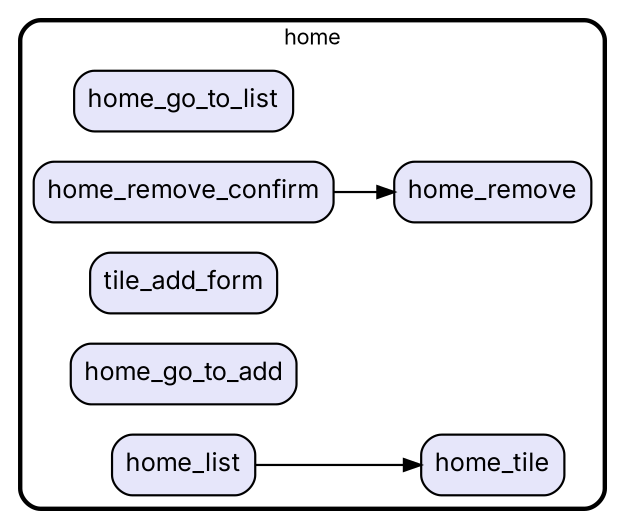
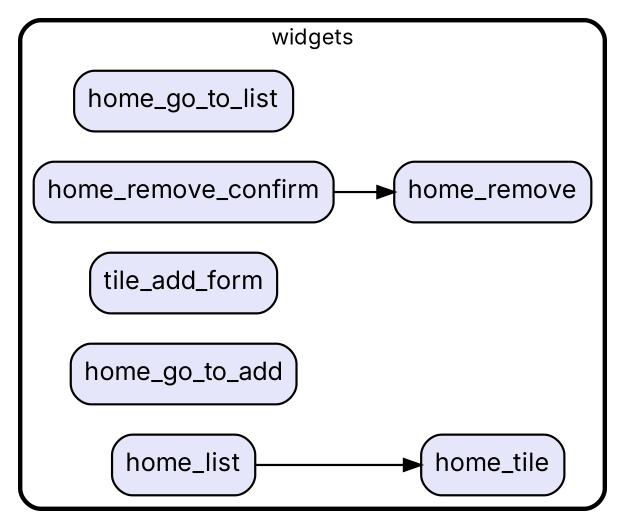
cluster "home": label "home" -> "widgets"
